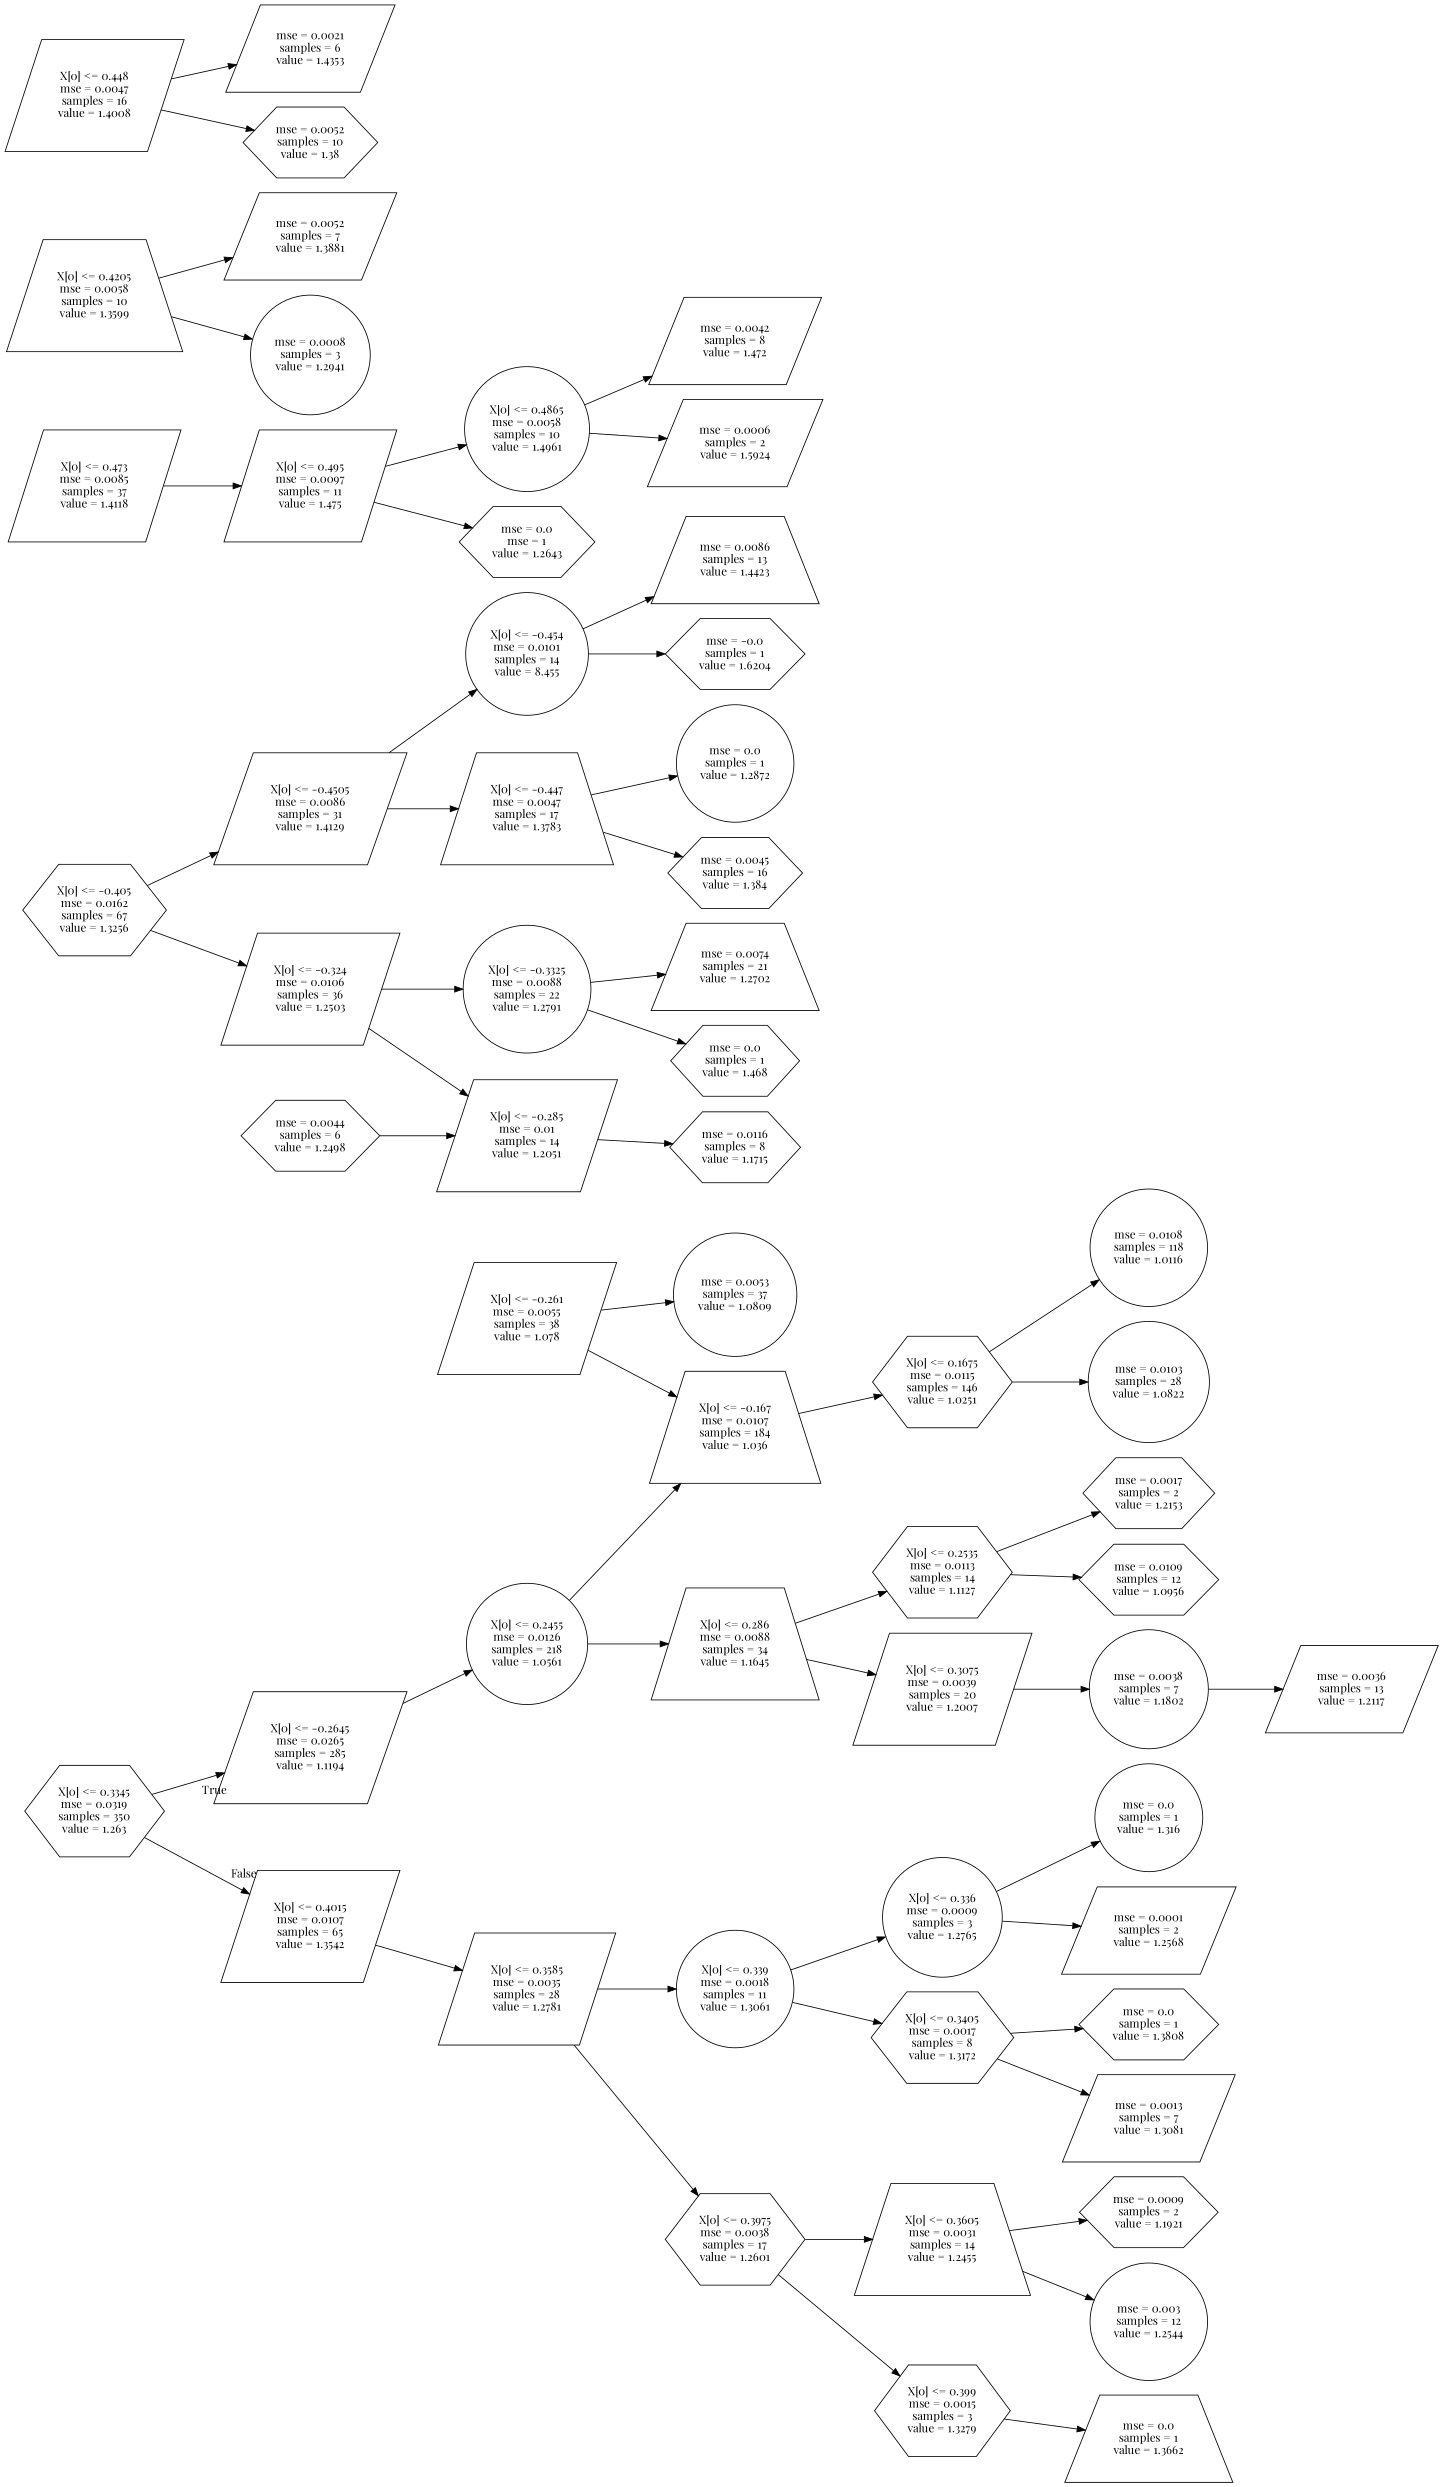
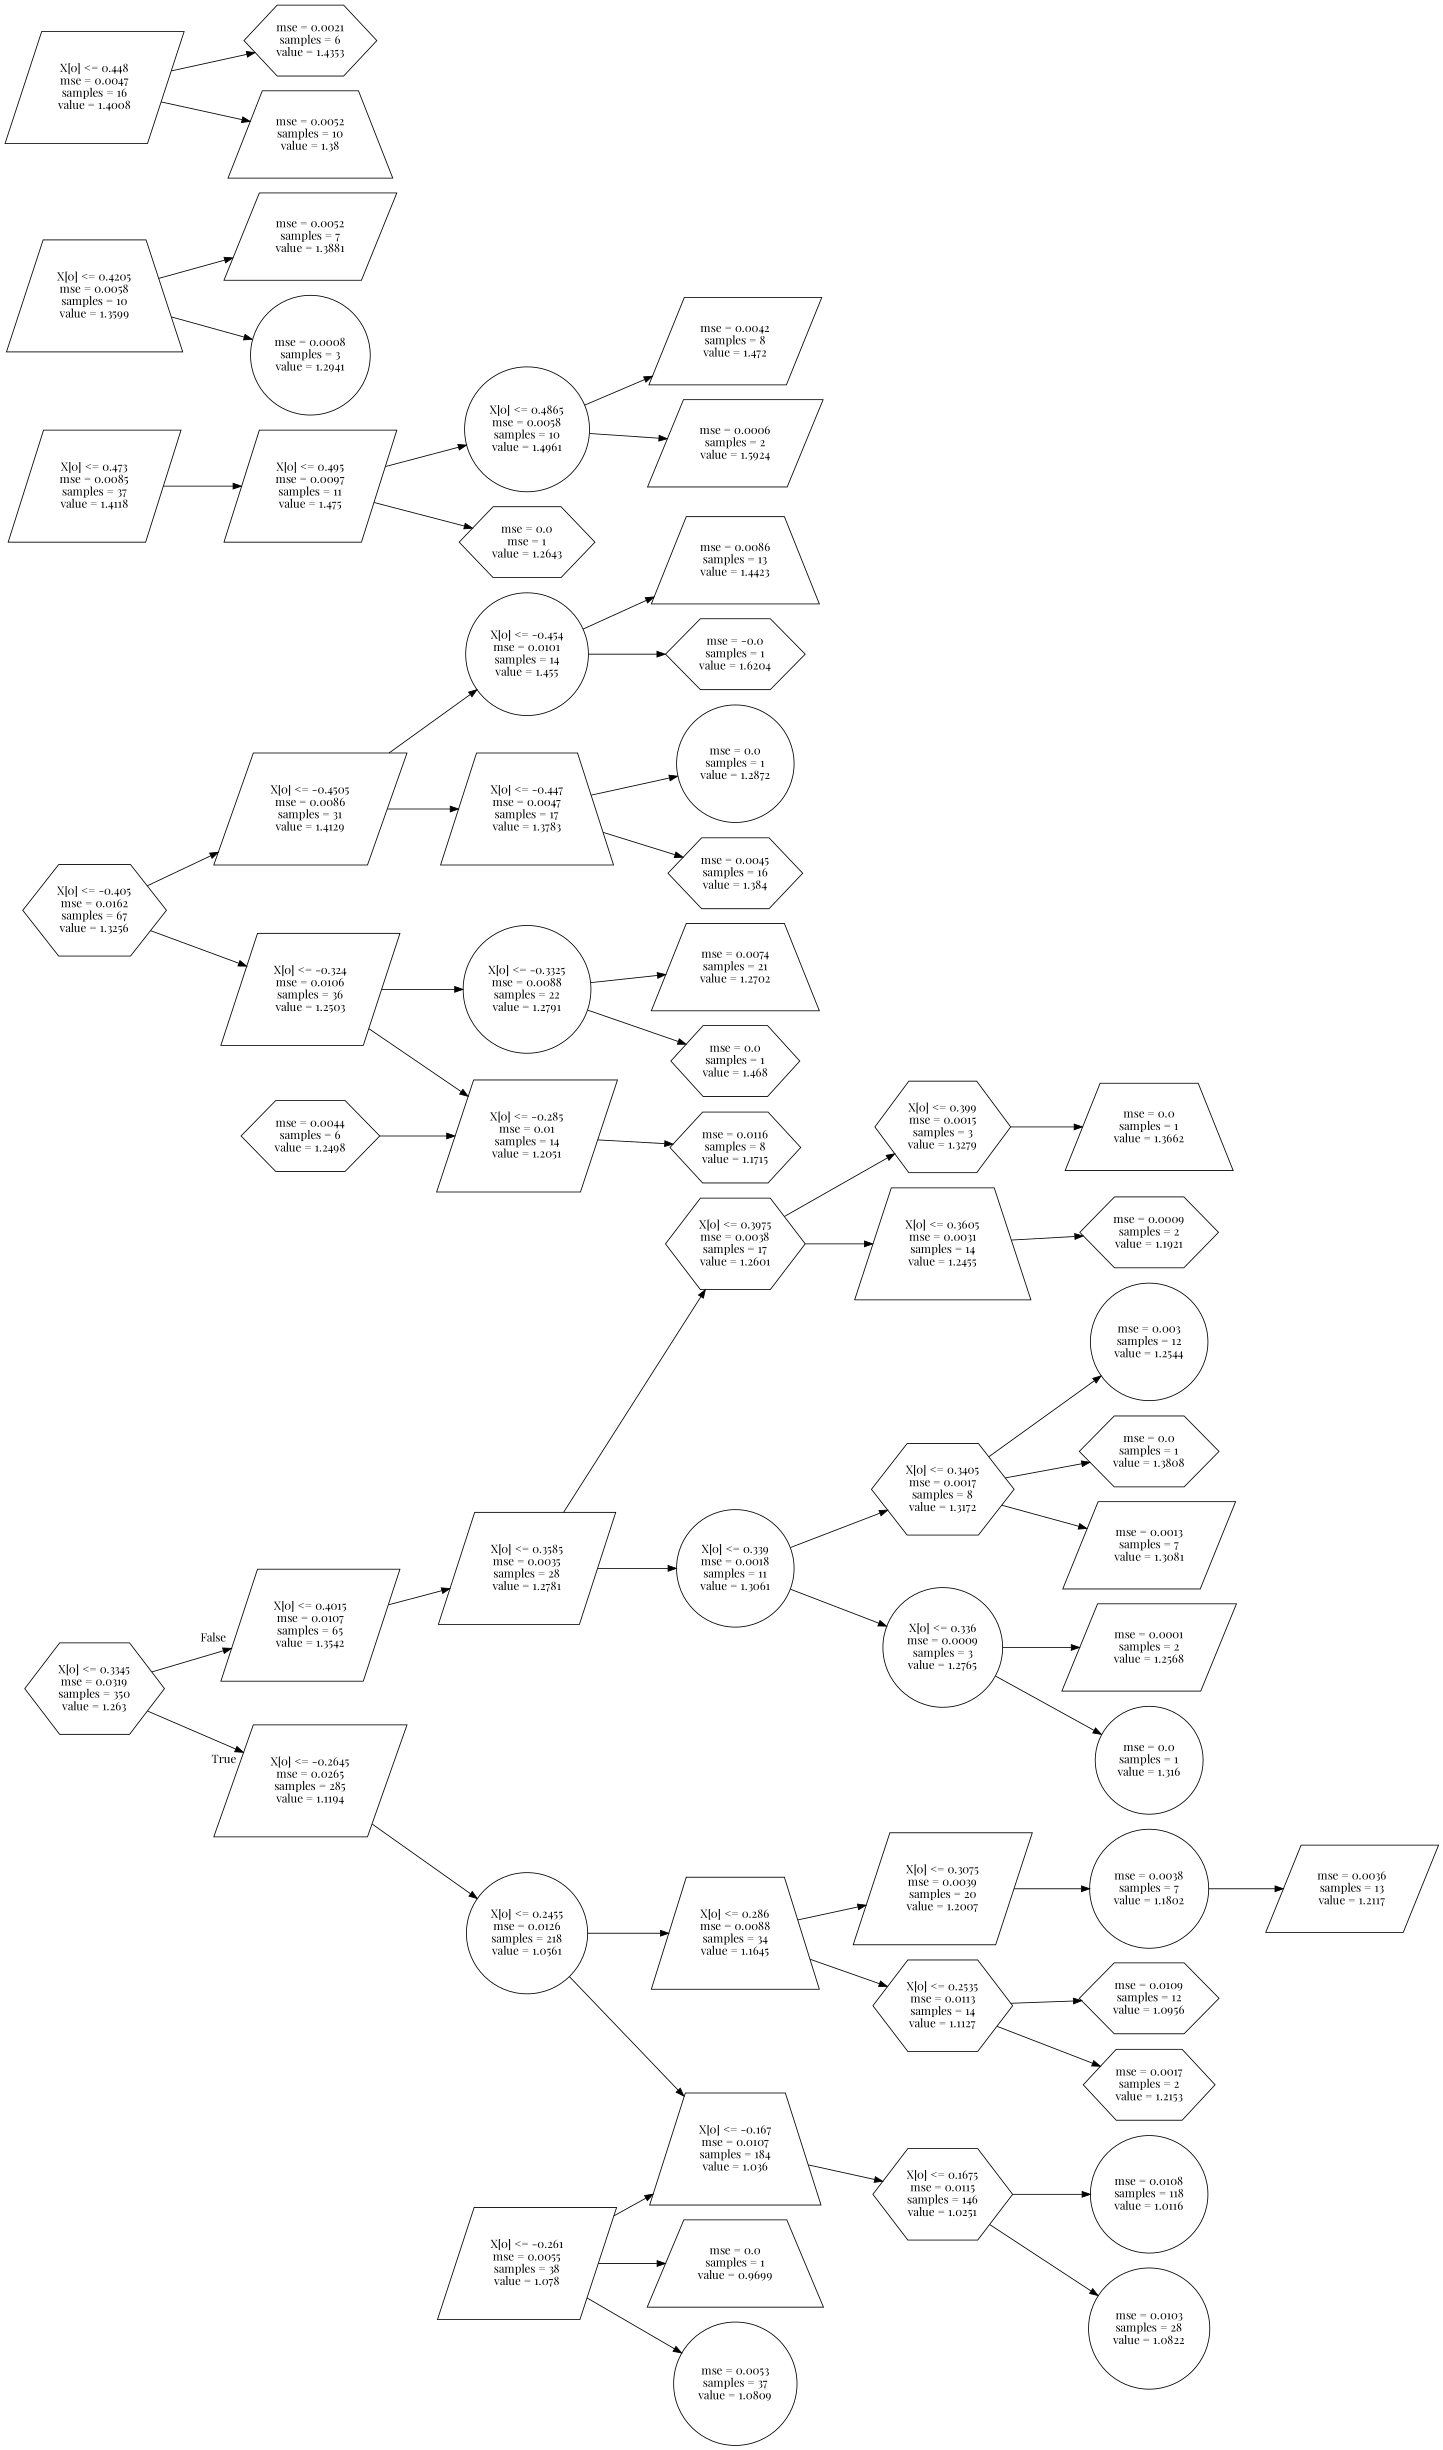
node "mse = 0.0021 samples = 6 value = 1.4353": shape parallelogram -> hexagon
node "mse = 0.0052 samples = 10 value = 1.38": shape hexagon -> trapezium
node "X[0] <= -0.454 mse = 0.0101 samples = 14 value = 8.455": label "X[0] <= -0.454 mse = 0.0101 samples = 14 value = 8.455" -> "X[0] <= -0.454 mse = 0.0101 samples = 14 value = 1.455"
node "mse = 0.0 samples = 1 value = 0.9699": added
edge "X[0] <= 0.3605 mse = 0.0031 samples = 14 value = 1.2455" -> "mse = 0.003 samples = 12 value = 1.2544": now "X[0] <= 0.3405 mse = 0.0017 samples = 8 value = 1.3172" -> "mse = 0.003 samples = 12 value = 1.2544"
